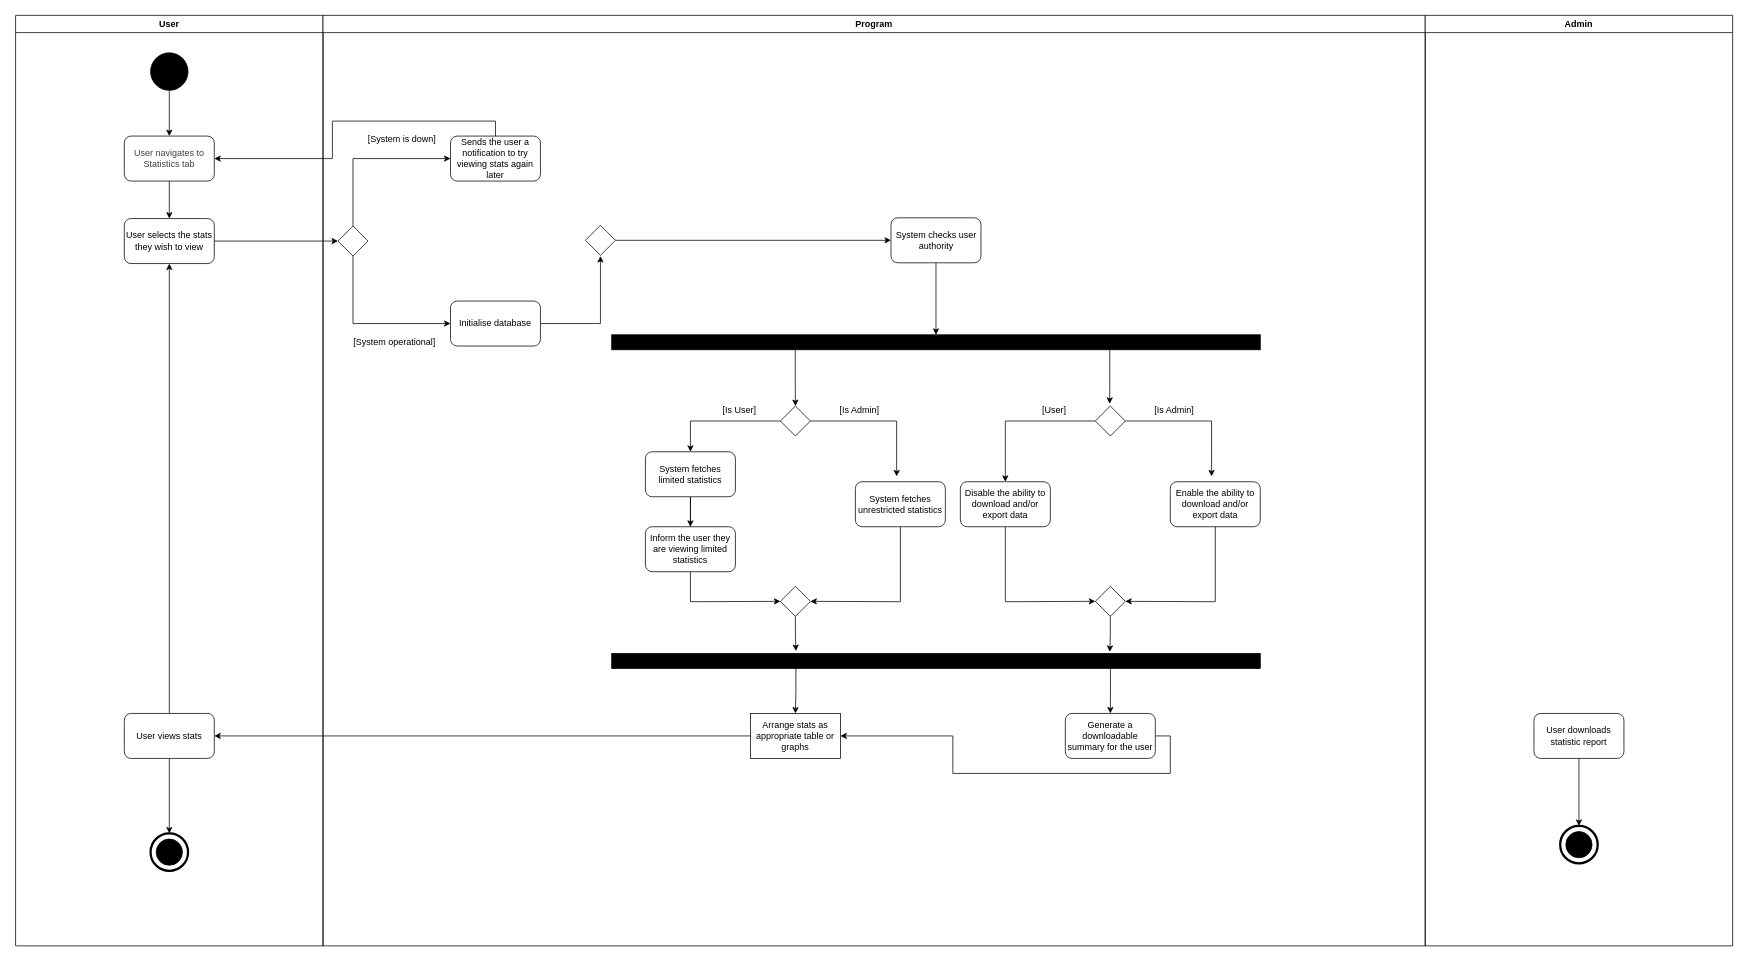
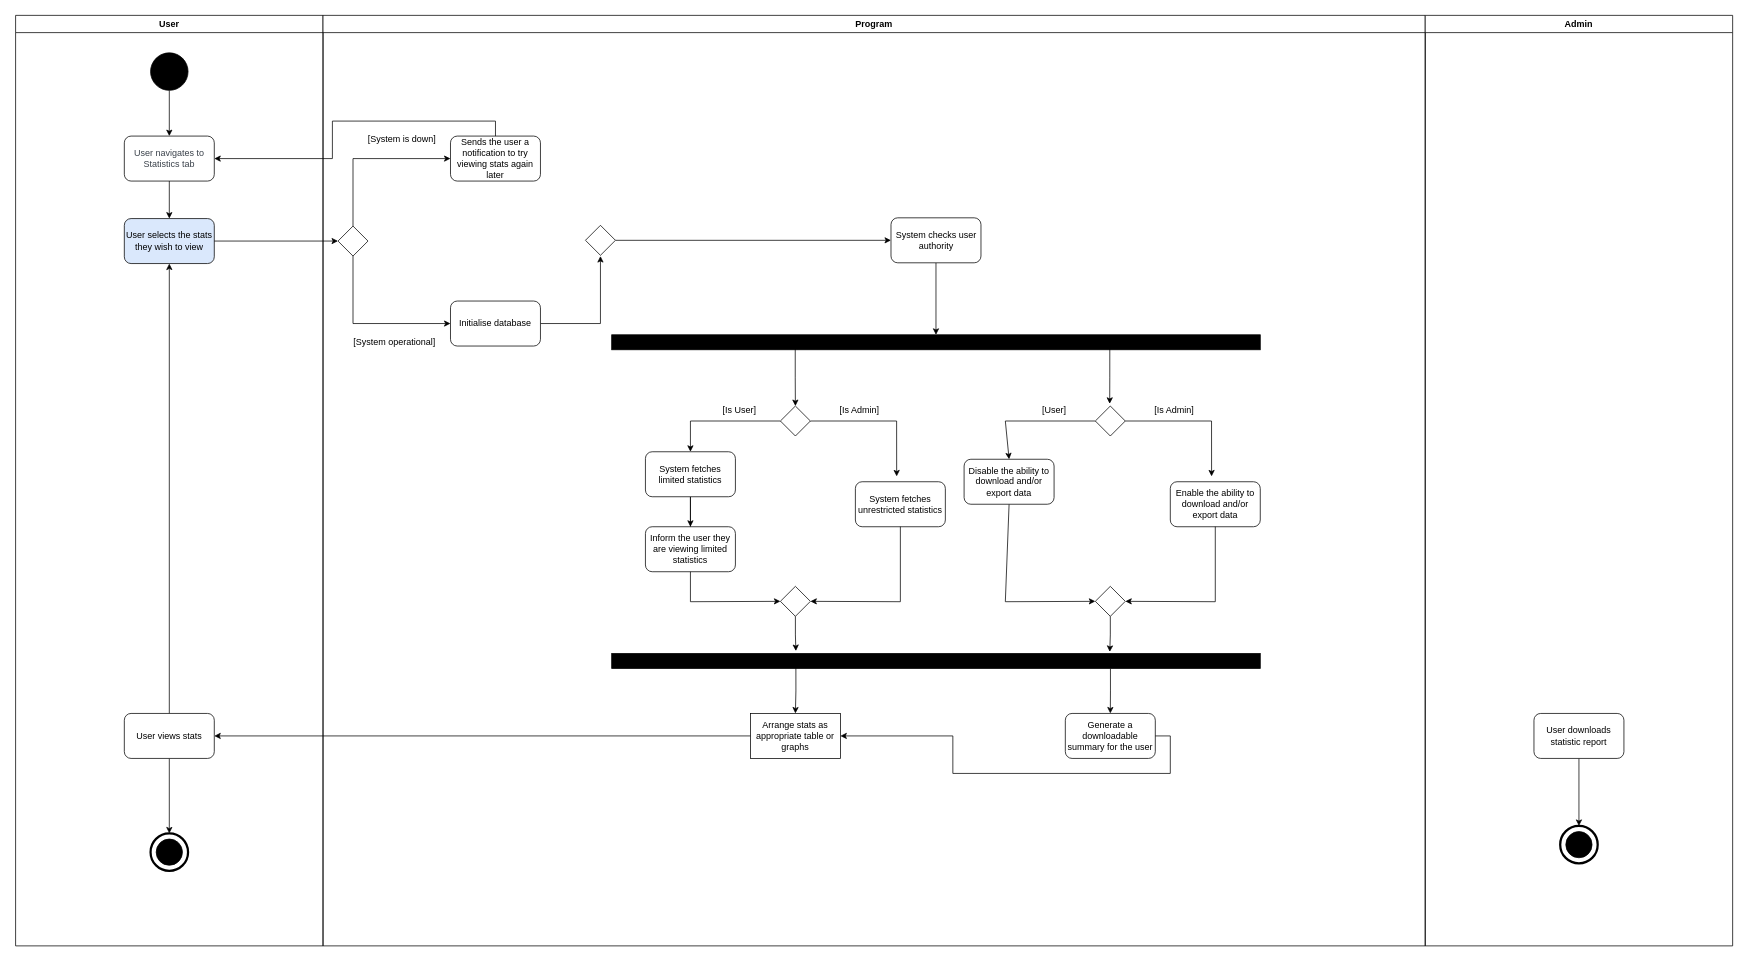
node "User selects the stats they wish to view": fillcolor #ffffff -> #dae8fc
node "Disable the ability to download and/or export data": moved (1005, 504) -> (1009, 482)
